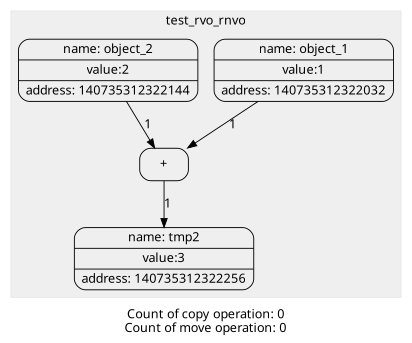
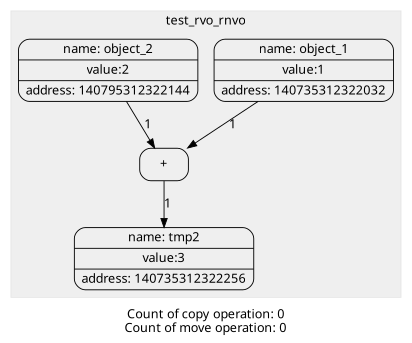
node "name: object_2": text "address: 140735312322144" -> "address: 140795312322144"
